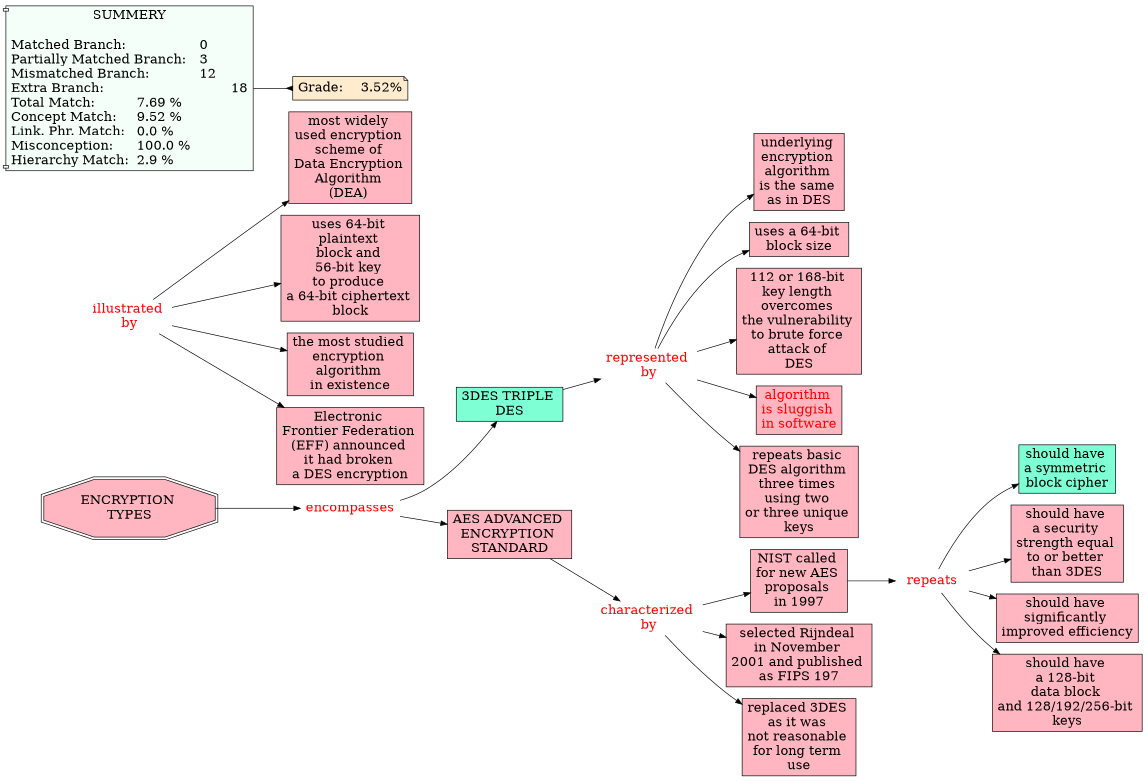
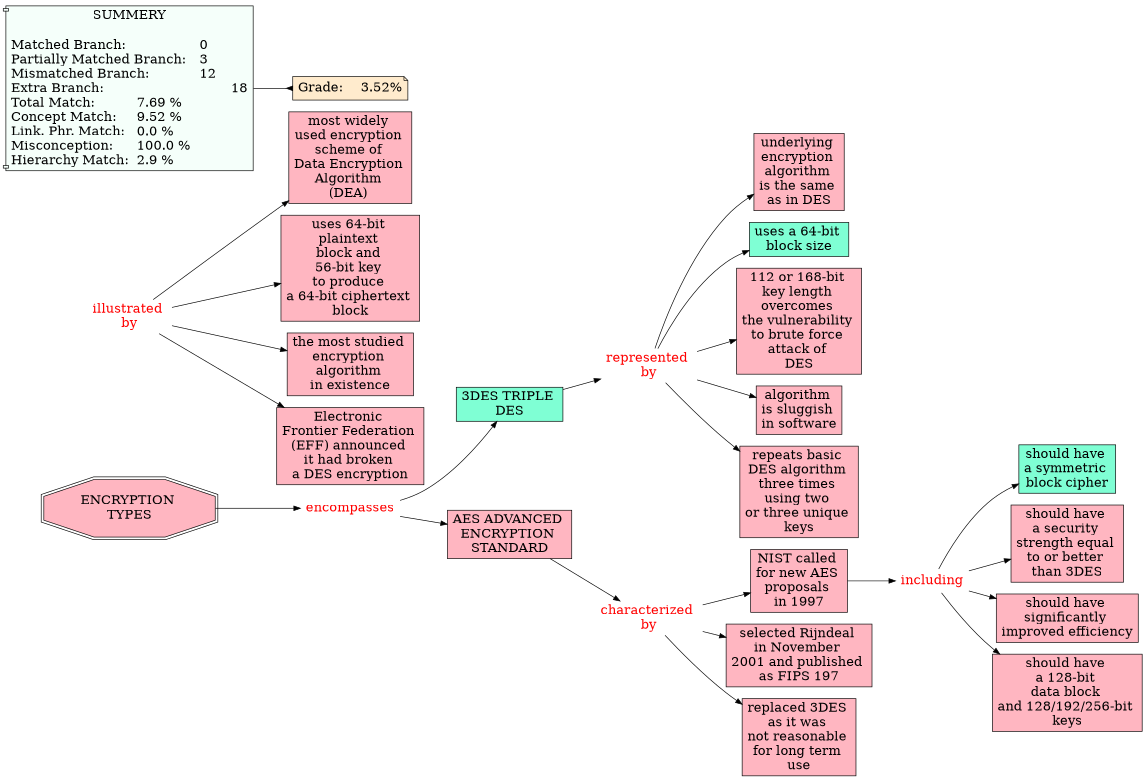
node "uses a 64-bit block size": fillcolor #ffb6c1 -> aquamarine
node "algorithm is sluggish in software": fontcolor red -> black
node "repeats": label "repeats" -> "including"
